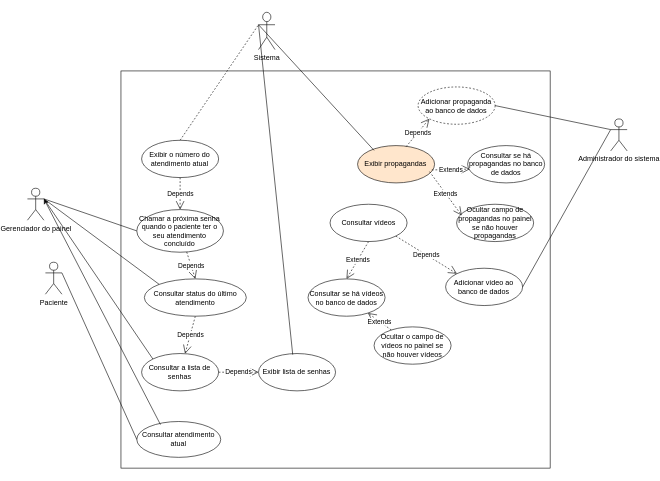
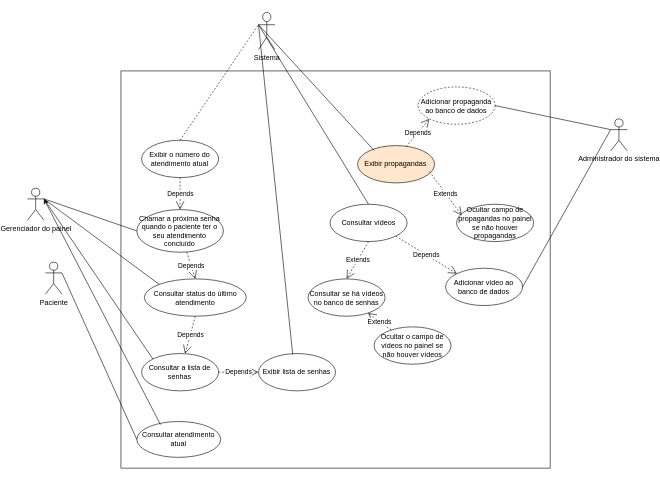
edge "Sistema" -- "Consultar vídeos": added
node "Consultar se há propagandas no banco de dados": removed
edge "Exibir propagandas" -> "Consultar se há propagandas no banco de dados": removed, label "Extends"
node "Consultar se há vídeos no banco de dados": label "Consultar se há vídeos no banco de dados" -> "Consultar se há vídeos no banco de senhas"
